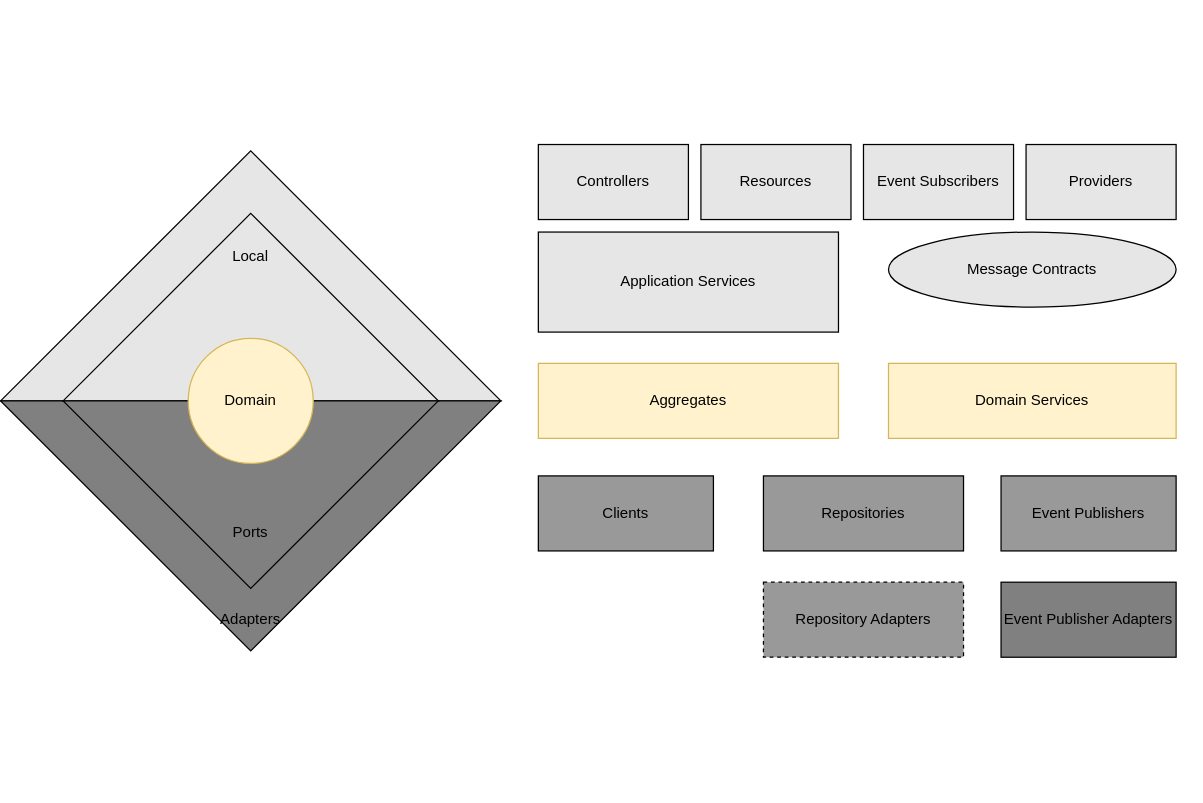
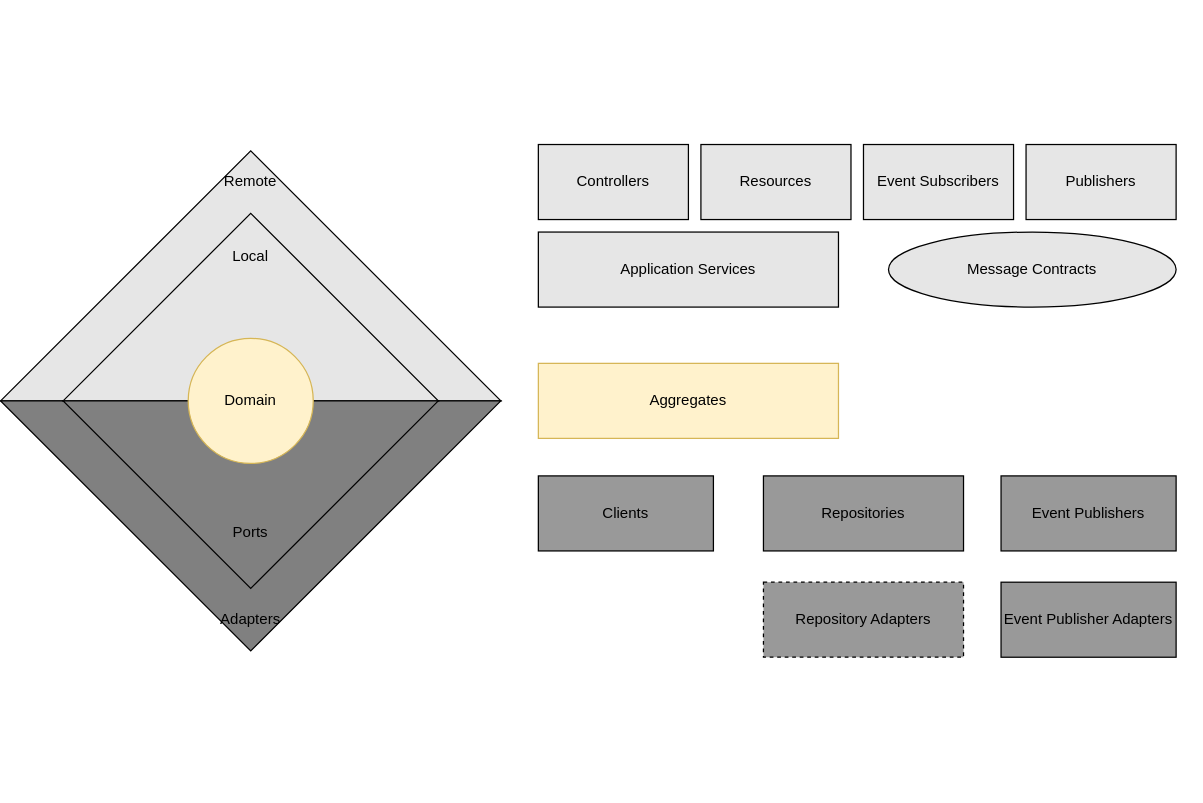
node "Remote": added
node "Providers": label "Providers" -> "Publishers"
node "Application Services": size 300x100 -> 300x75
node "Domain Services": removed
node "Event Publisher Adapters": fillcolor #808080 -> #999999
